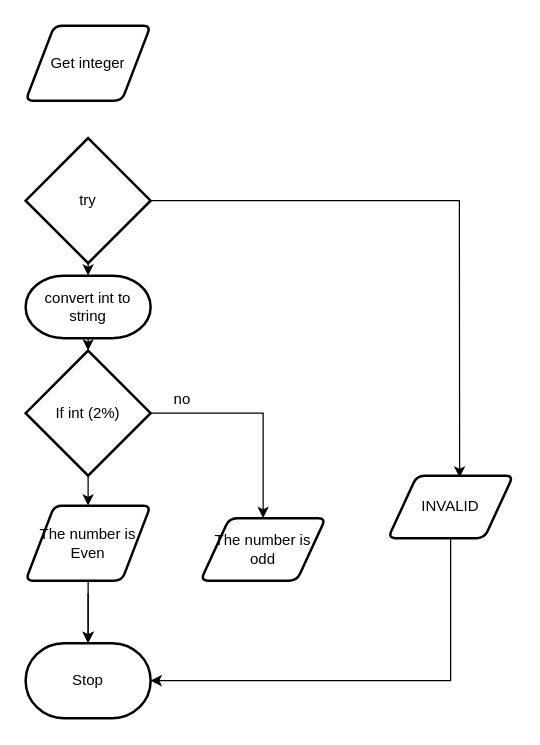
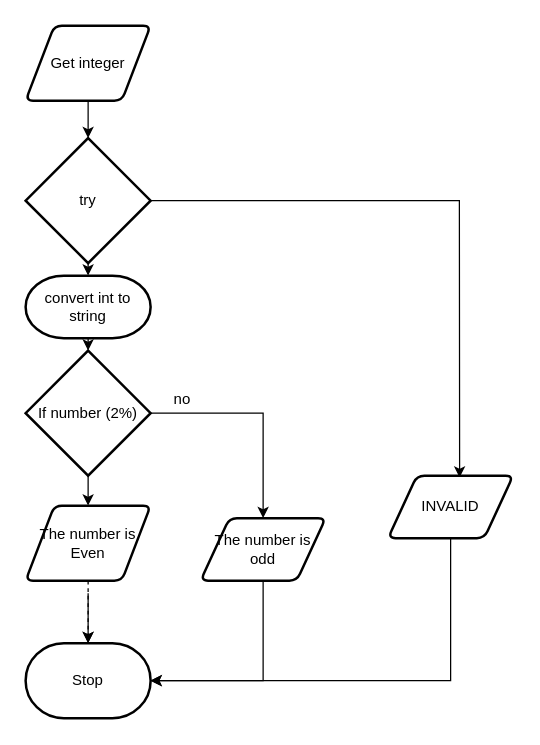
edge "Get integer" -> "try": added
node "If int (2%)": label "If int (2%)" -> "If number (2%)"
edge "The number is Even" -> "Stop": style solid -> dashed
edge "The number is odd" -> "Stop": added
